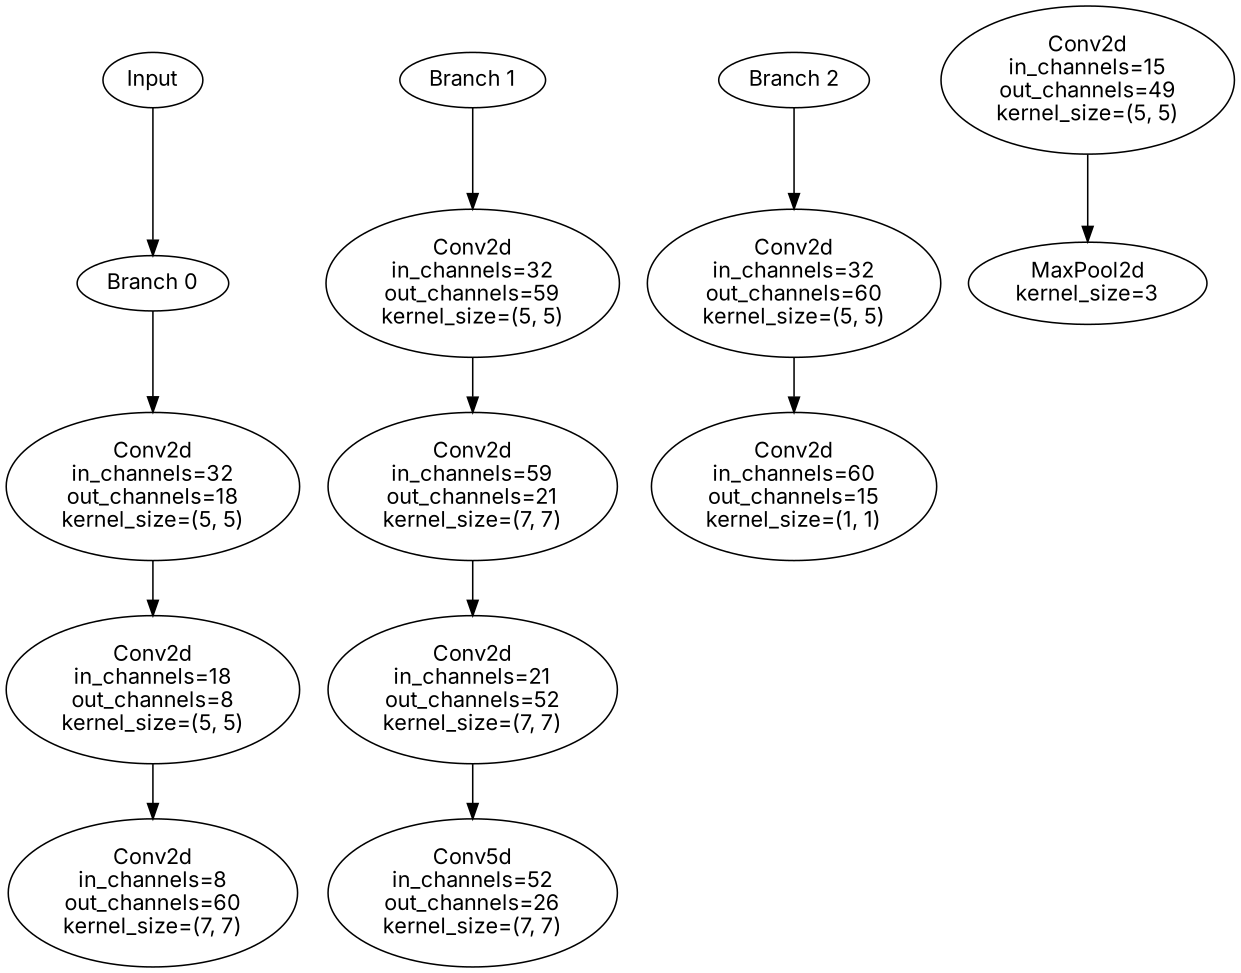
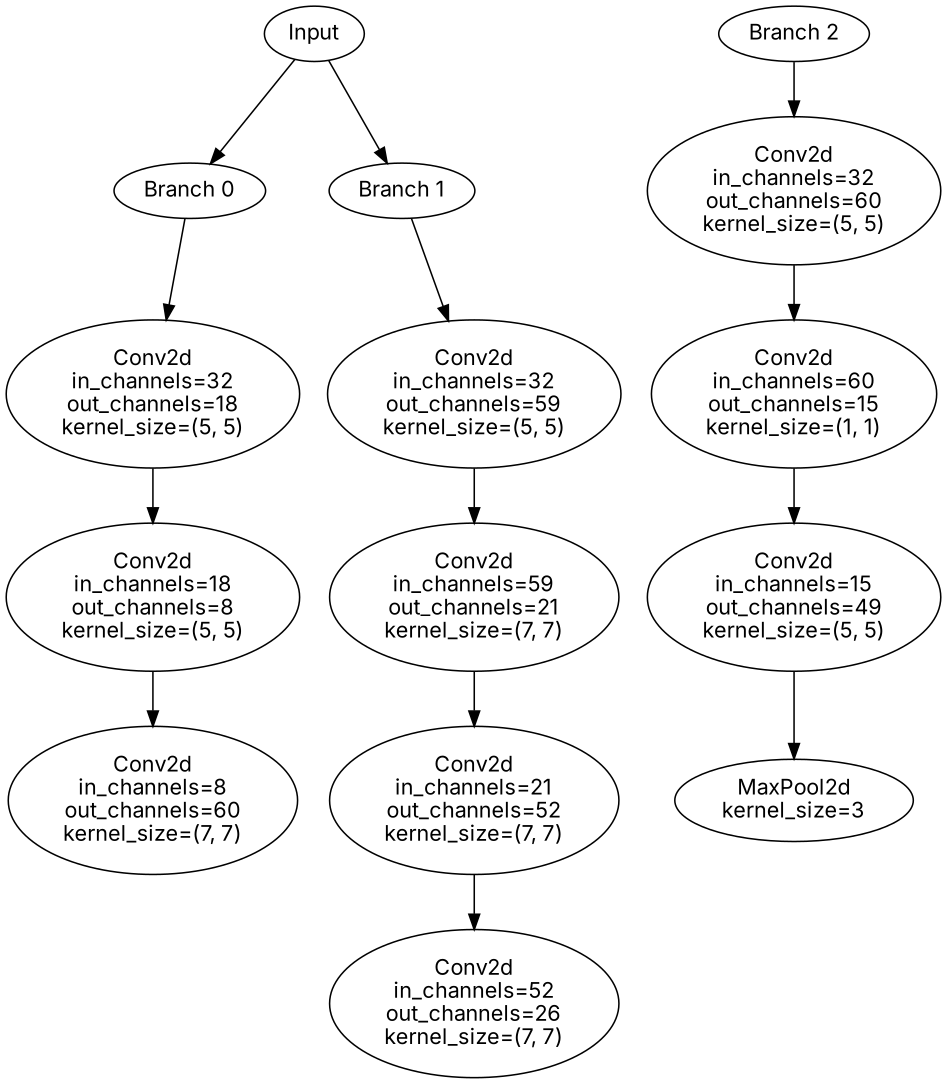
edge "Input" -> "Branch 1": added
edge "Conv2d in_channels=60 out_channels=15 kernel_size=(1, 1)" -> "Conv2d in_channels=15 out_channels=49 kernel_size=(5, 5)": added
node "Conv5d in_channels=52 out_channels=26 kernel_size=(7, 7)": label "Conv5d in_channels=52 out_channels=26 kernel_size=(7, 7)" -> "Conv2d in_channels=52 out_channels=26 kernel_size=(7, 7)"
